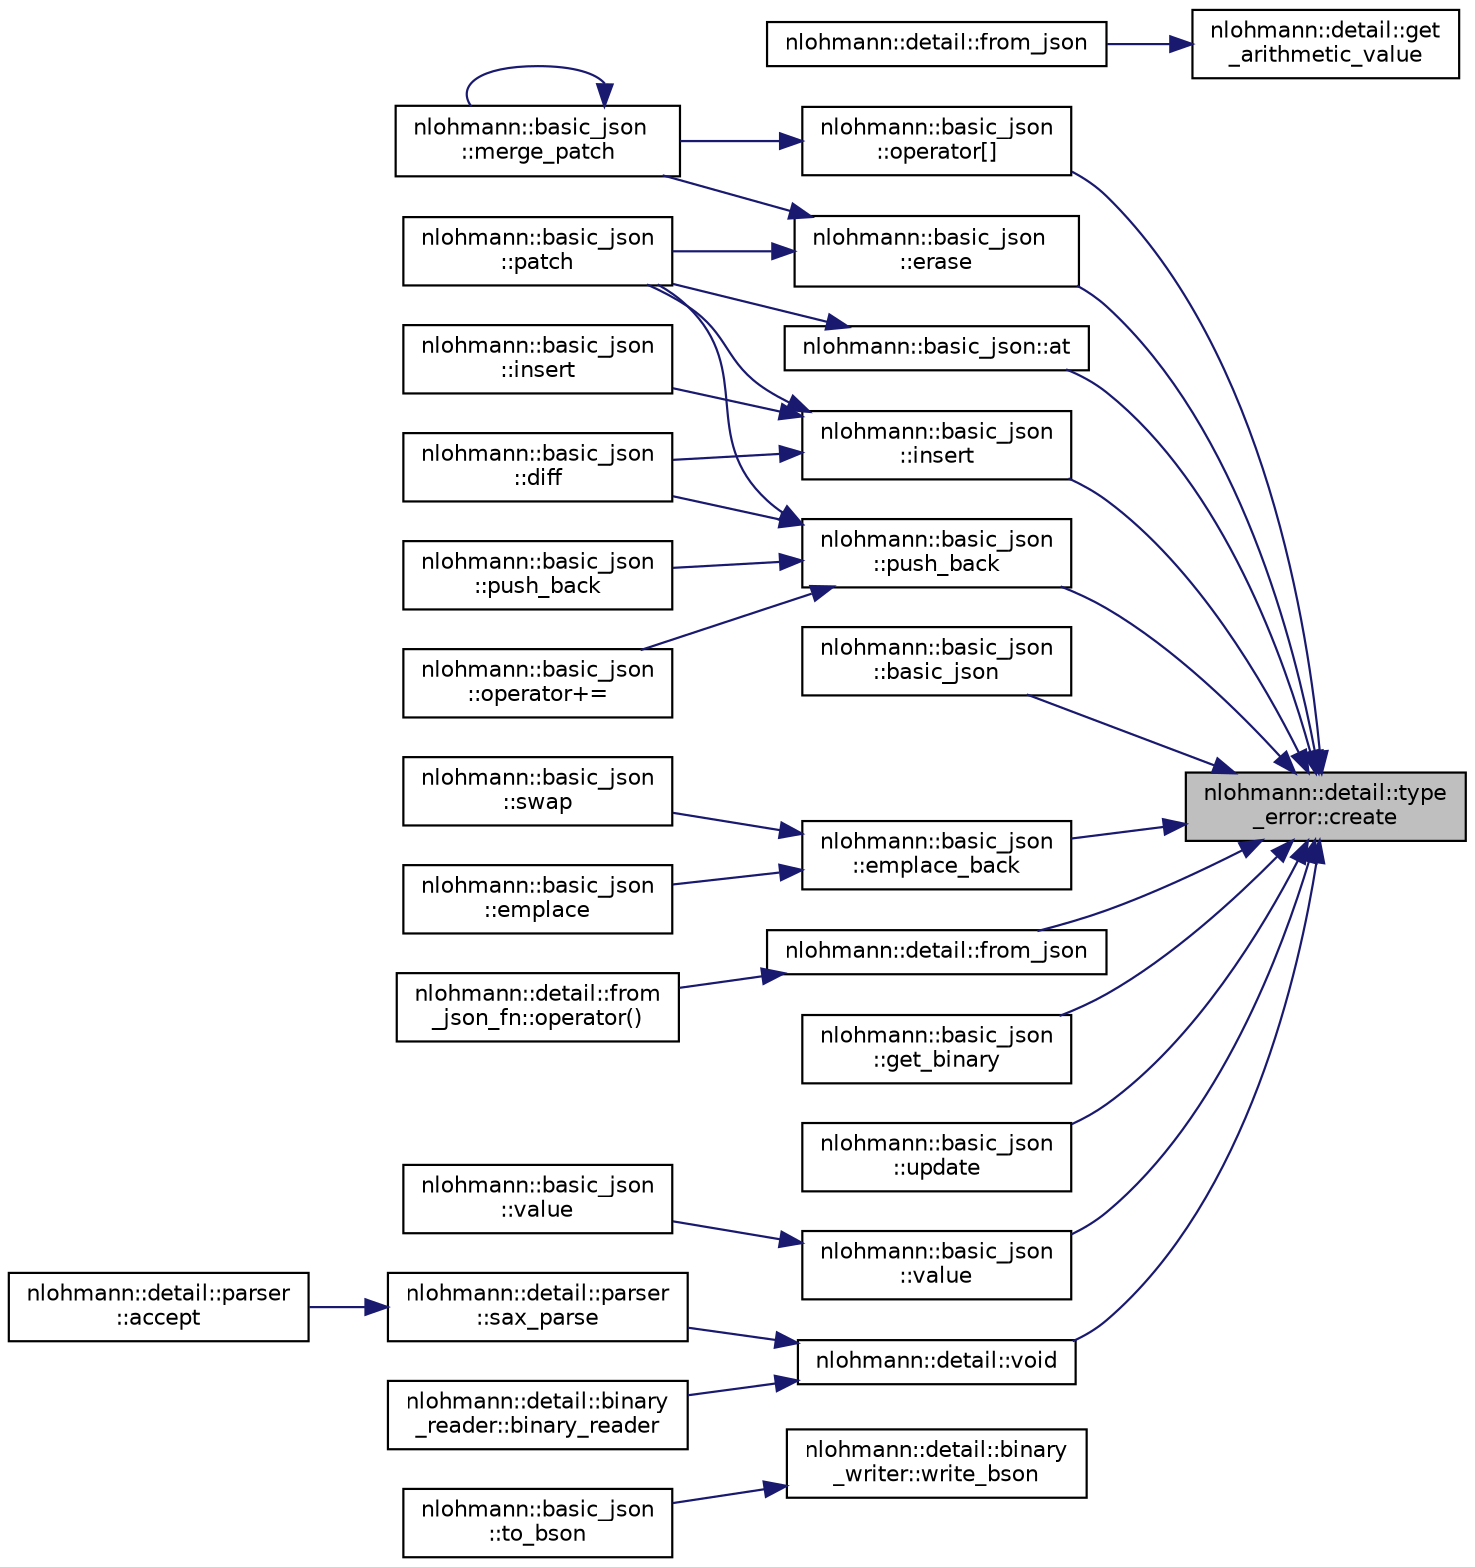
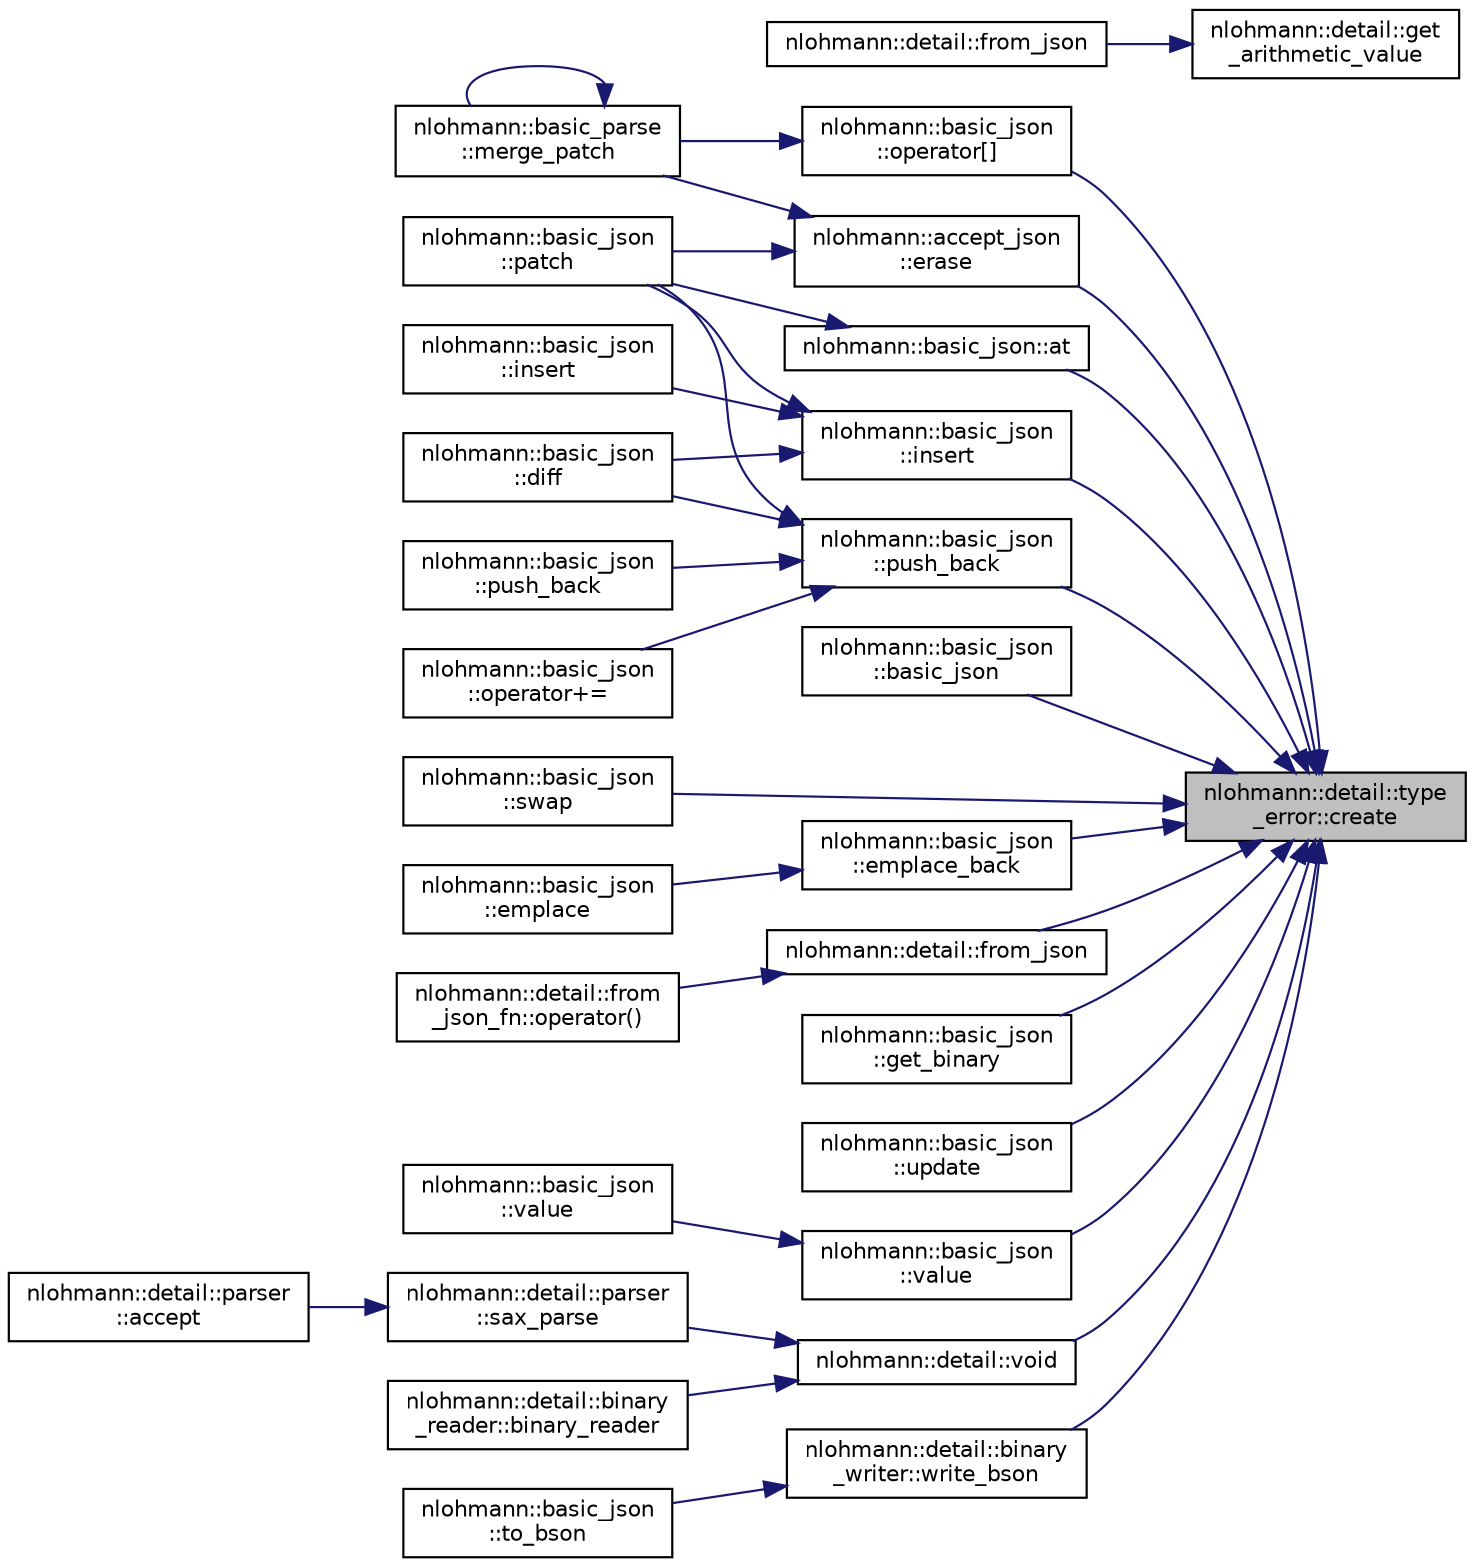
node "nlohmann::basic_json ::merge_patch": label "nlohmann::basic_json ::merge_patch" -> "nlohmann::basic_parse ::merge_patch"
node "nlohmann::basic_json ::erase": label "nlohmann::basic_json ::erase" -> "nlohmann::accept_json ::erase"
edge "nlohmann::basic_json ::swap" -> "nlohmann::basic_json ::emplace_back": now "nlohmann::basic_json ::swap" -> "nlohmann::detail::type _error::create"
edge "nlohmann::detail::binary _writer::write_bson" -> "nlohmann::detail::type _error::create": added
